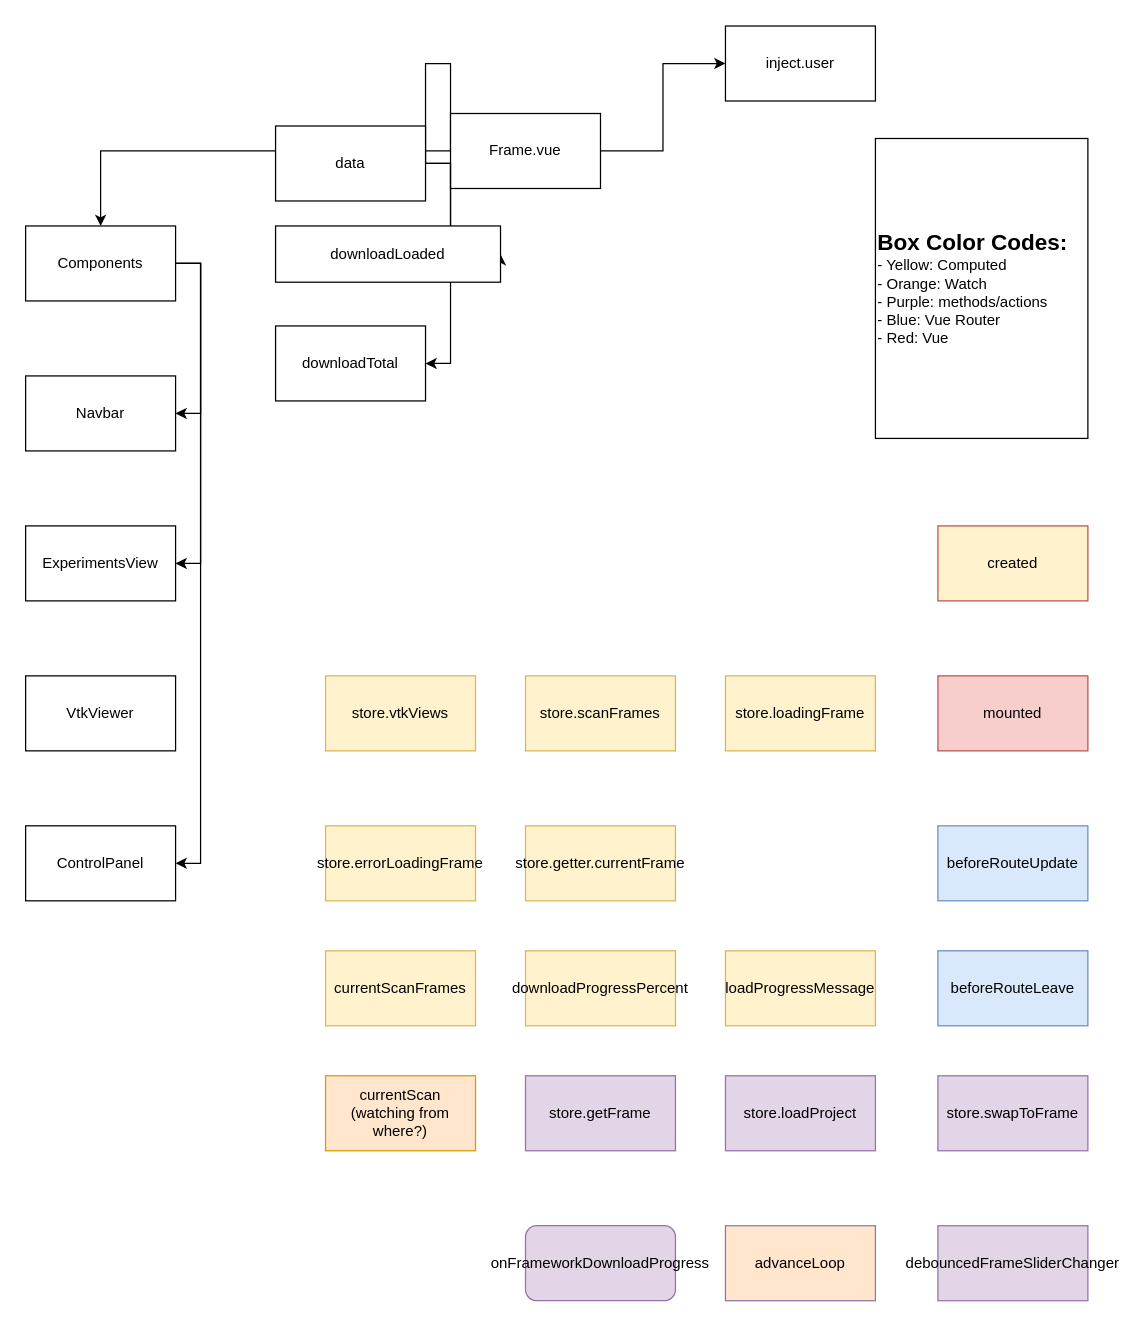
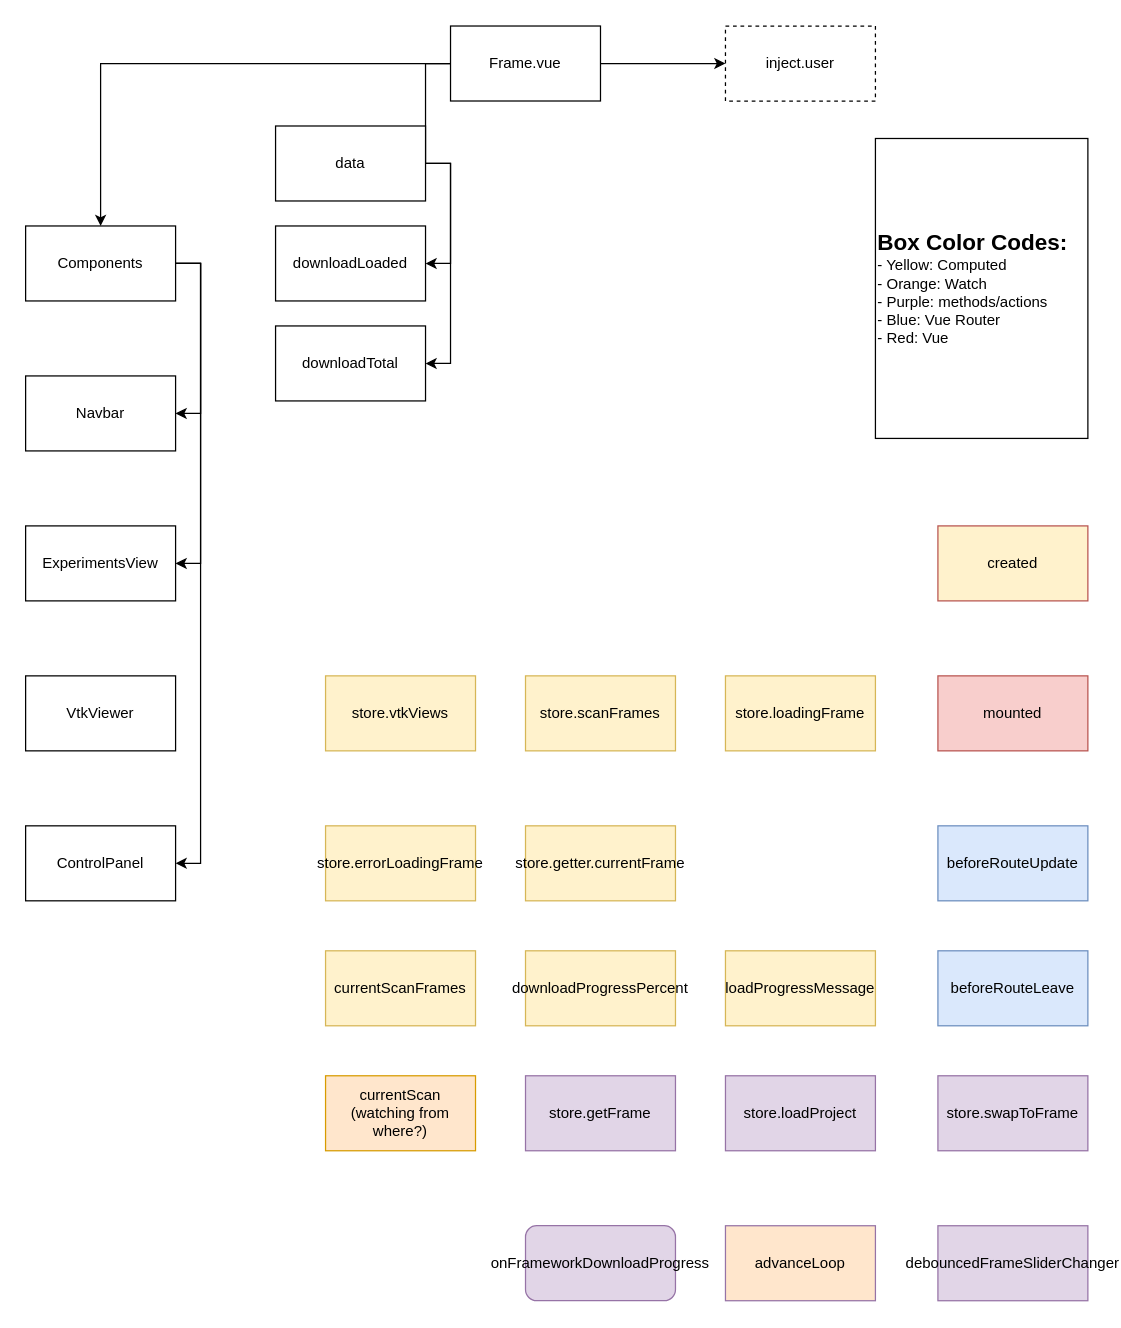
node "inject.user": style solid -> dashed
node "Frame.vue": moved (526, 151) -> (526, 63)
node "downloadLoaded": size 225x56 -> 150x75
